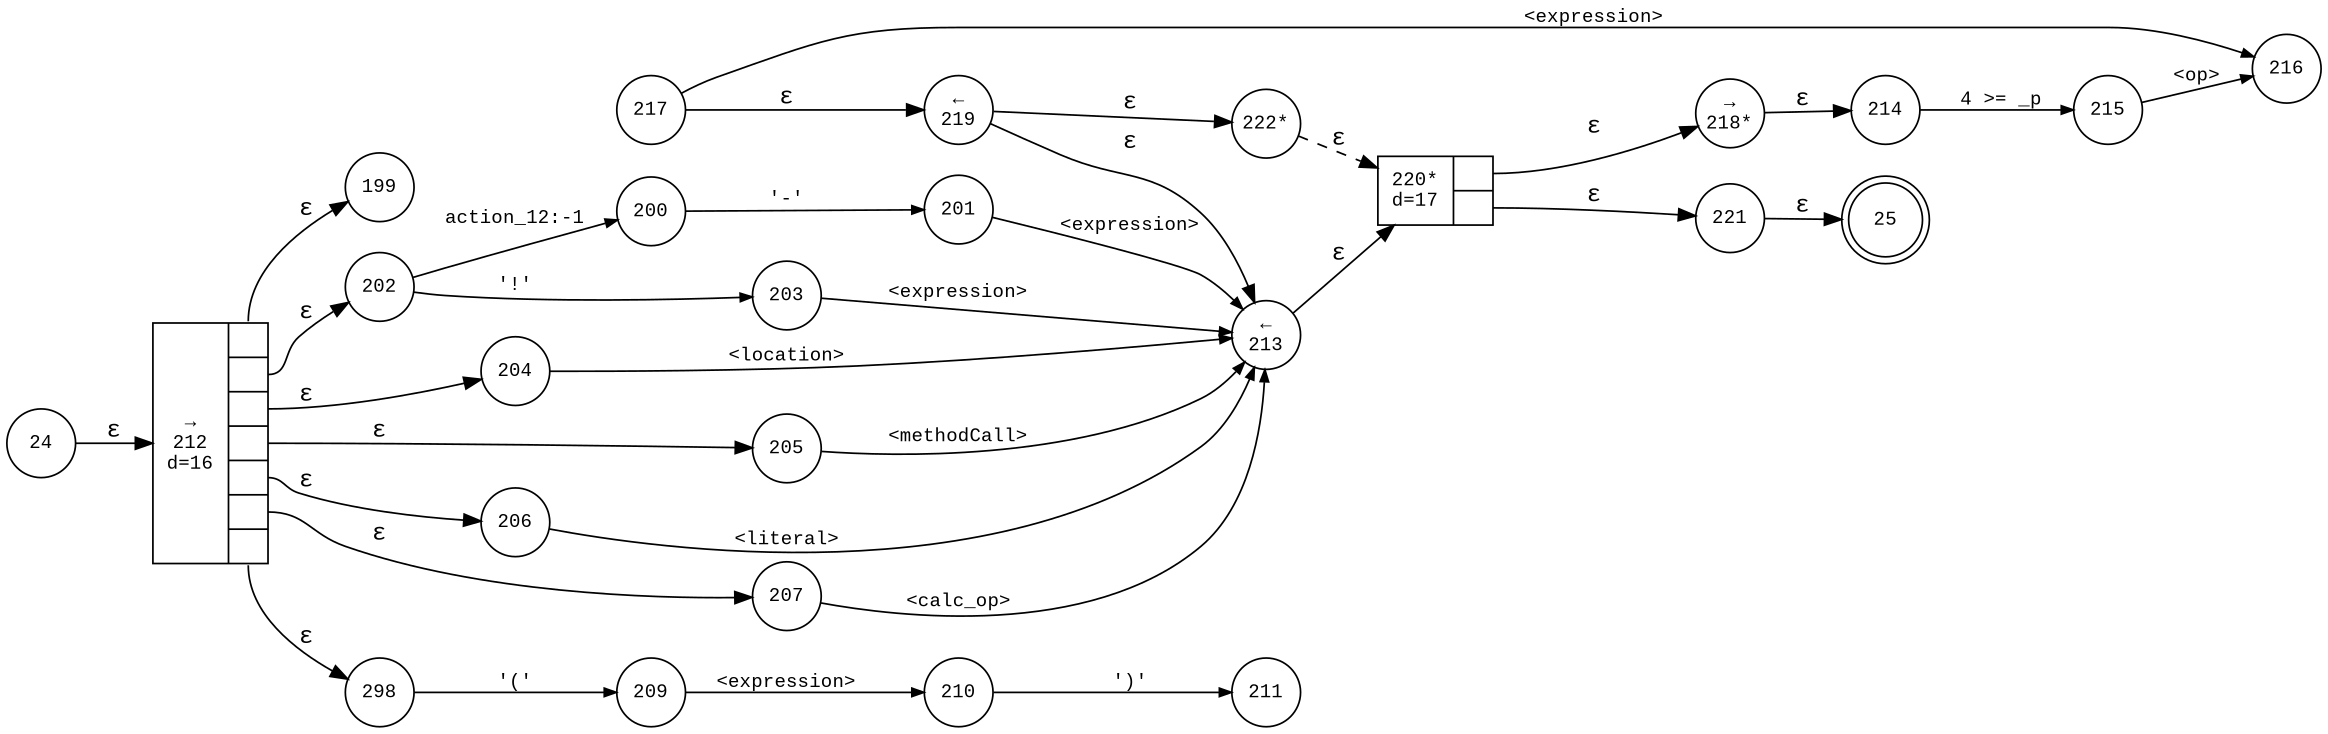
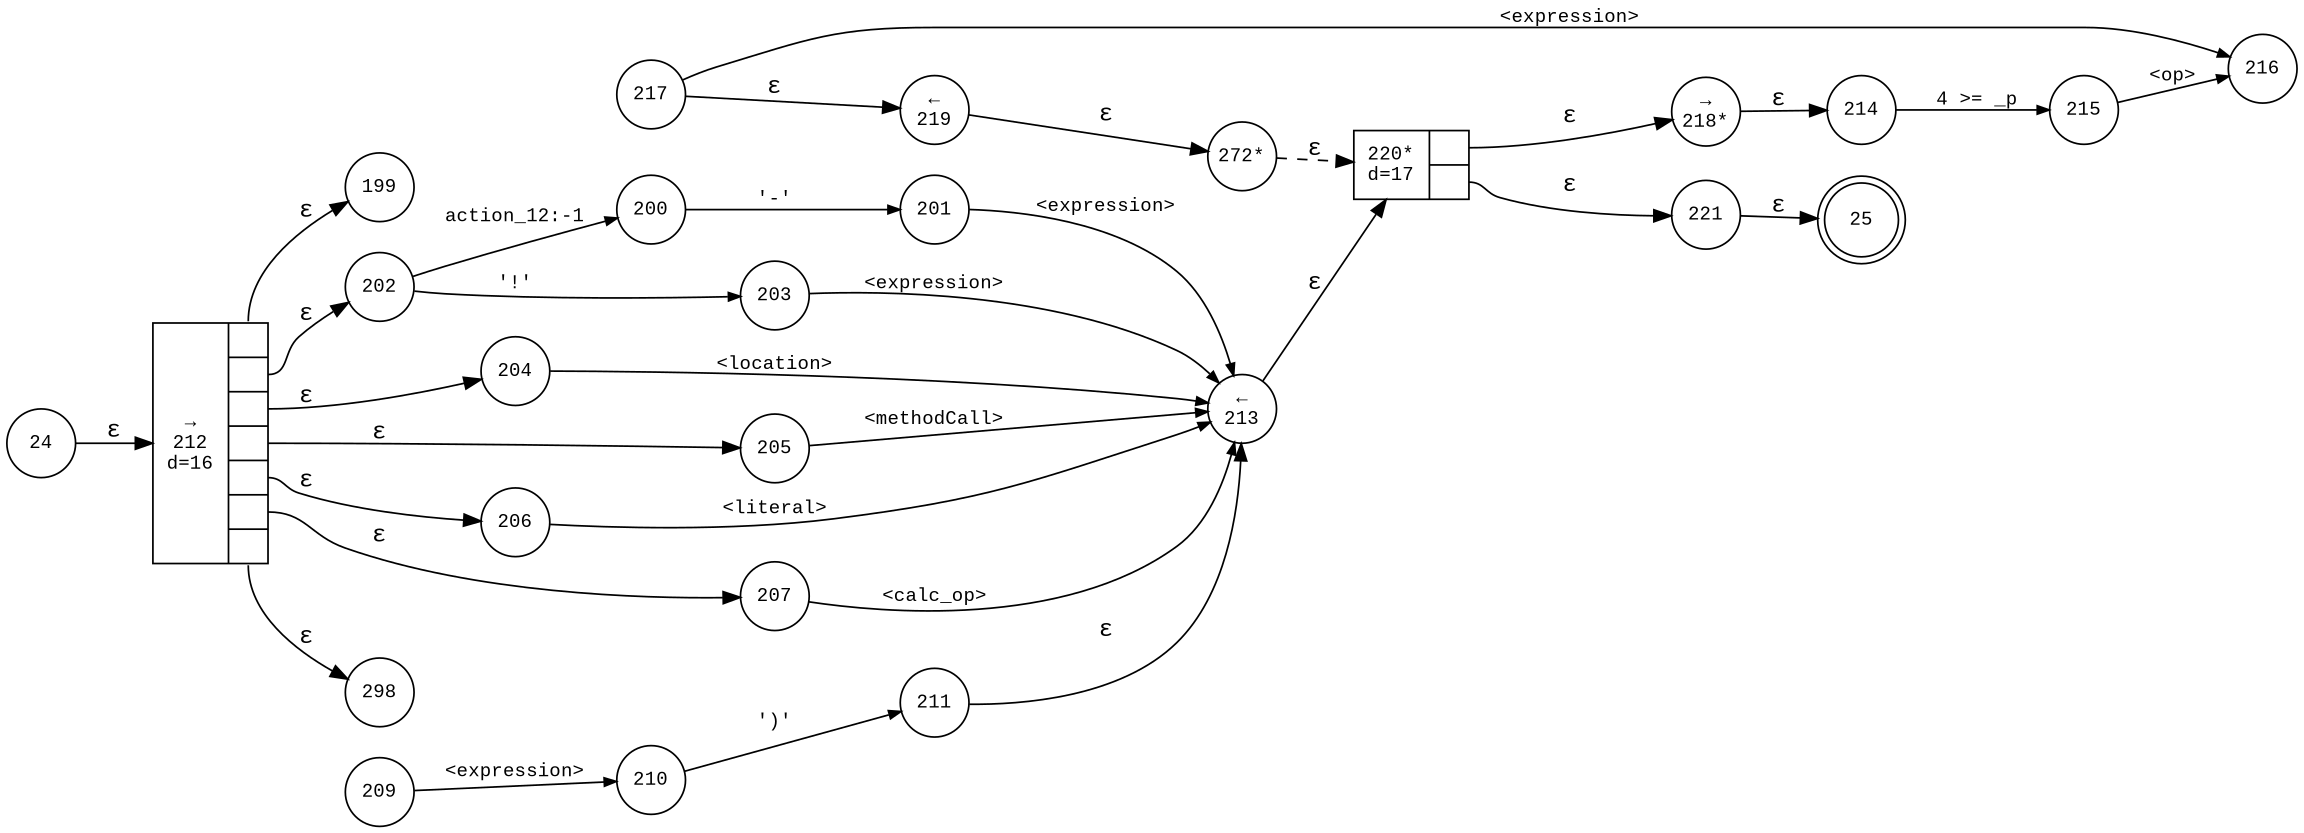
node "222*": label "222*" -> "272*"
edge "← 219" -> "← 213": now "211" -> "← 213"
edge "298" -> "209": removed, label "'('"
